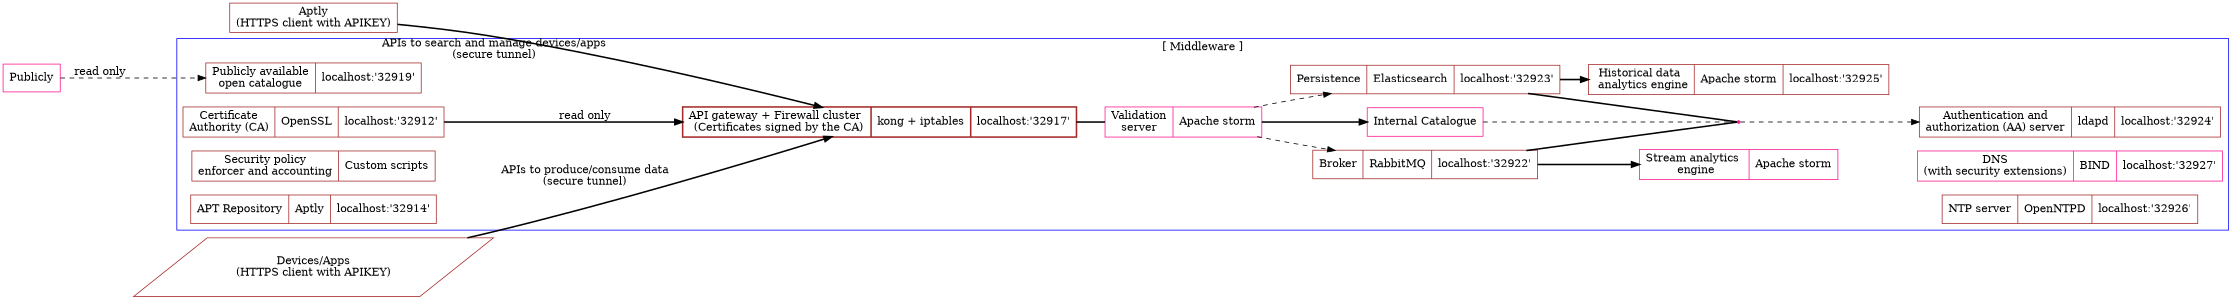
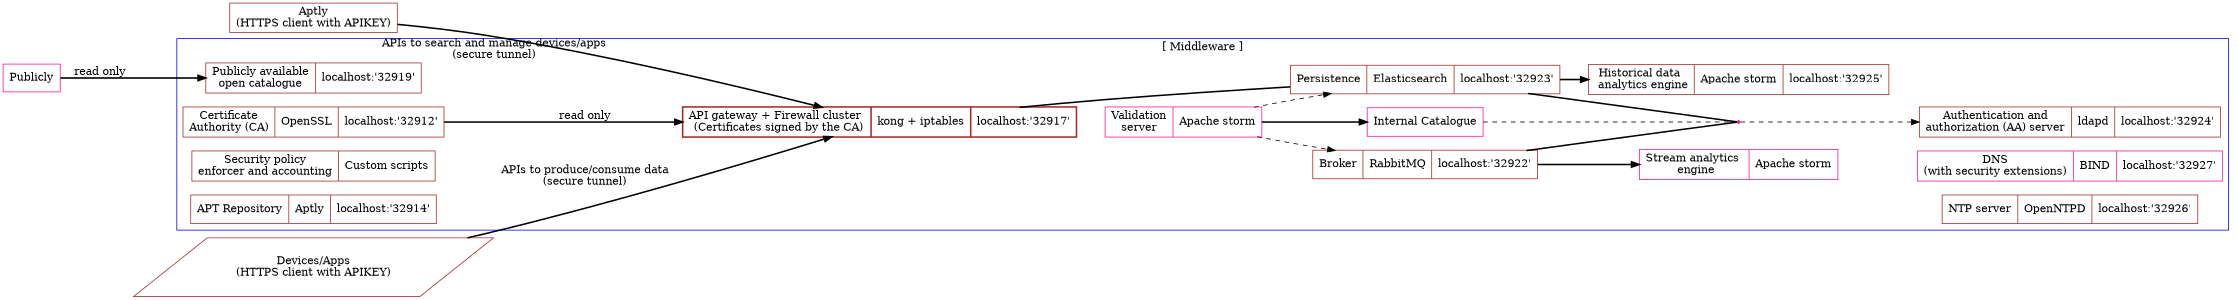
edge "Publicly" -> "Publicly available": style dashed -> bold
edge "API gateway + Firewall cluster" -- "Validation": now "API gateway + Firewall cluster" -- "Persistence"
